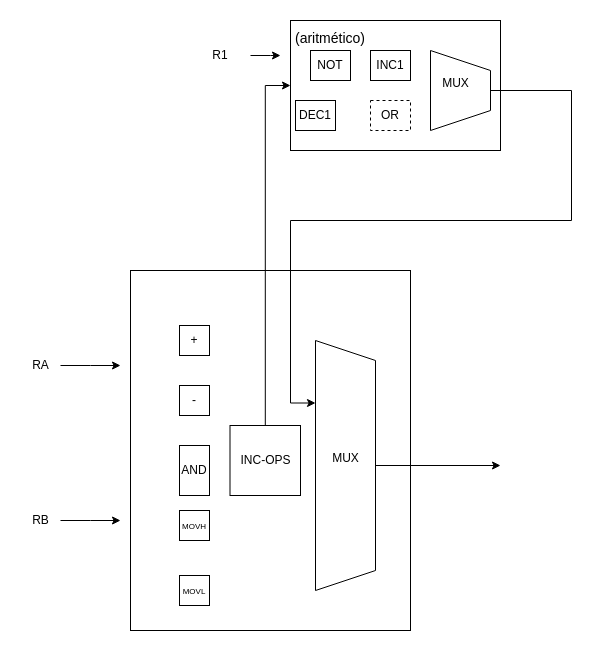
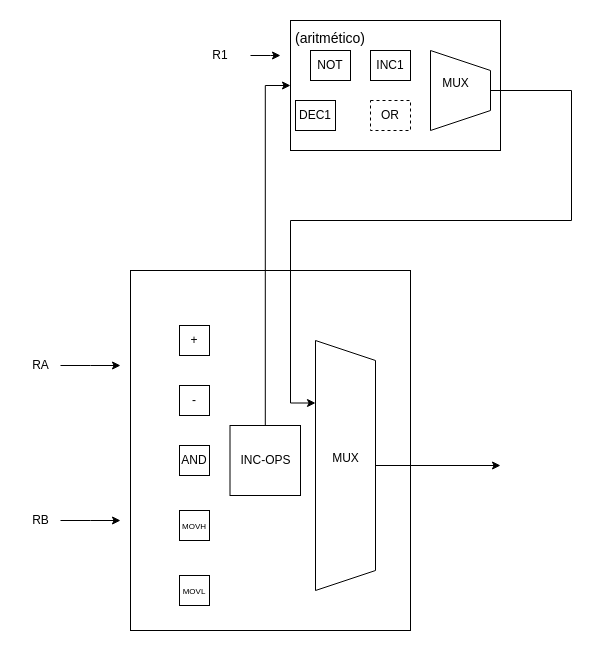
node "AND": size 30x50 -> 30x30
